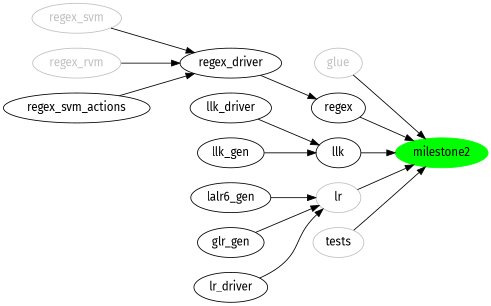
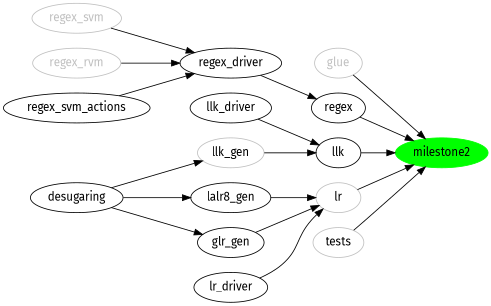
node "llk_gen": color black -> gray
node "desugaring": added
node "lalr6_gen": label "lalr6_gen" -> "lalr8_gen"
